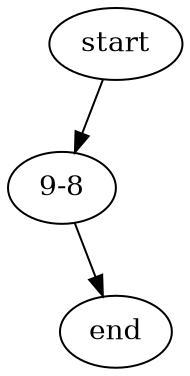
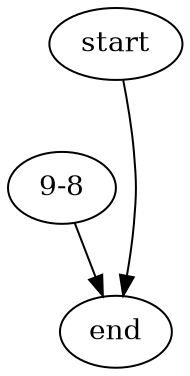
edge "start" -> "9-8": now "start" -> "end"
